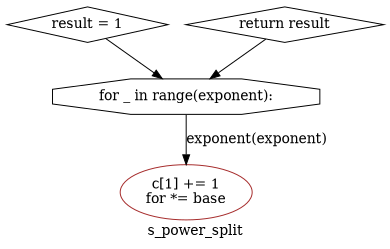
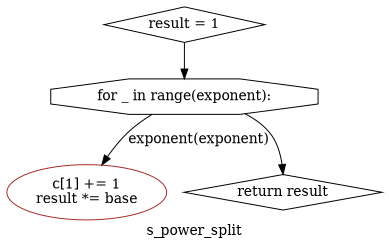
edge "return result" -> "for _ in range(exponent):": reversed
node "c[1] += 1 for *= base": label "c[1] += 1 for *= base" -> "c[1] += 1 result *= base"
